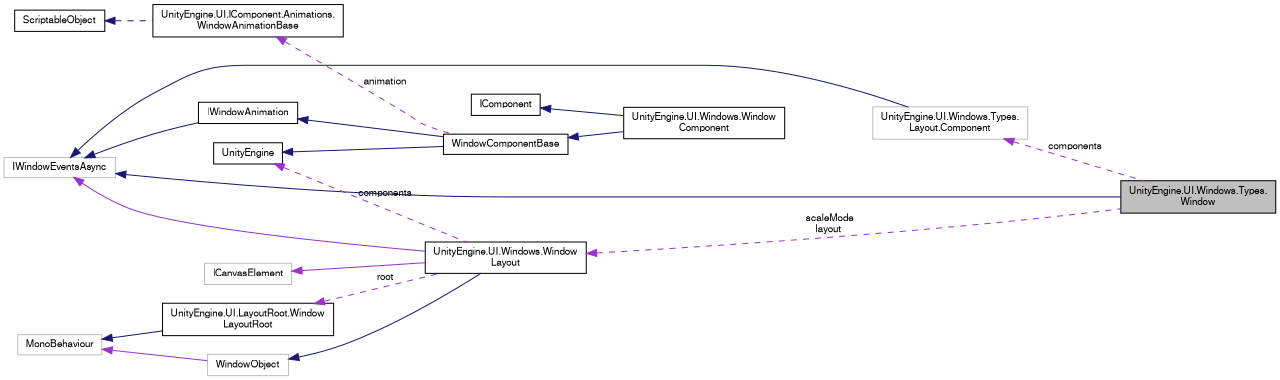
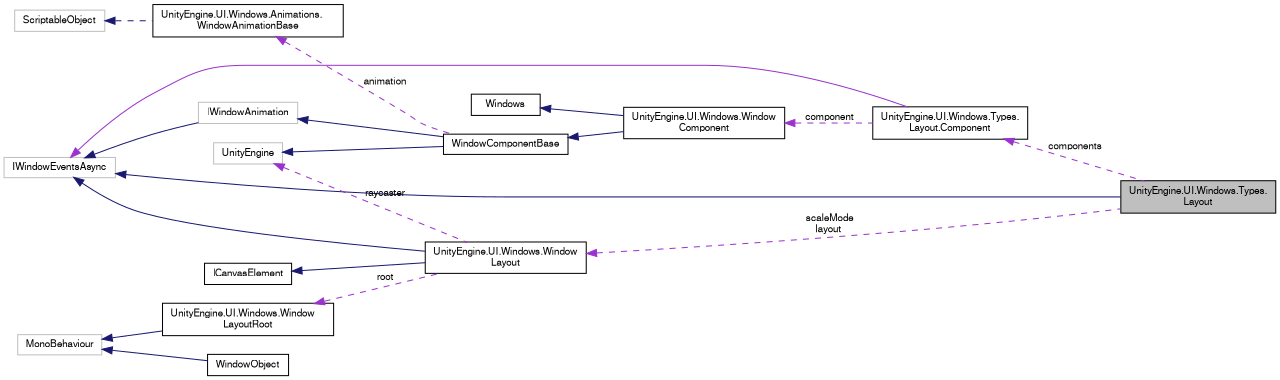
node "ScriptableObject": color black -> grey75
node "UnityEngine.UI.IComponent.Animations. WindowAnimationBase": label "UnityEngine.UI.IComponent.Animations. WindowAnimationBase" -> "UnityEngine.UI.Windows.Animations. WindowAnimationBase"
edge "UnityEngine.UI.Windows.Types. Layout.Component" -> "IWindowEventsAsync": color midnightblue -> darkorchid3
node "IComponent": label "IComponent" -> "Windows"
node "IWindowAnimation": color black -> grey75
edge "UnityEngine.UI.Windows.Types. Layout.Component" -> "UnityEngine.UI.Windows.Window Component": added, label "component"
node "UnityEngine.UI.Windows.Types. Layout.Component": color grey75 -> black
node "UnityEngine": color black -> grey75
edge "UnityEngine.UI.Windows.Window Layout" -> "UnityEngine": label " components" -> " raycaster"
node "UnityEngine.UI.Windows.Types. Window": label "UnityEngine.UI.Windows.Types. Window" -> "UnityEngine.UI.Windows.Types. Layout"
edge "UnityEngine.UI.Windows.Window Layout" -> "IWindowEventsAsync": color darkorchid3 -> midnightblue
edge "UnityEngine.UI.Windows.Window Layout" -> "ICanvasElement": color darkorchid3 -> midnightblue
node "ICanvasElement": color grey75 -> black
node "UnityEngine.UI.LayoutRoot.Window LayoutRoot": label "UnityEngine.UI.LayoutRoot.Window LayoutRoot" -> "UnityEngine.UI.Windows.Window LayoutRoot"
edge "UnityEngine.UI.Windows.Window Layout" -> "WindowObject": removed
edge "WindowObject" -> "MonoBehaviour": color darkorchid3 -> midnightblue
node "WindowObject": color grey75 -> black
